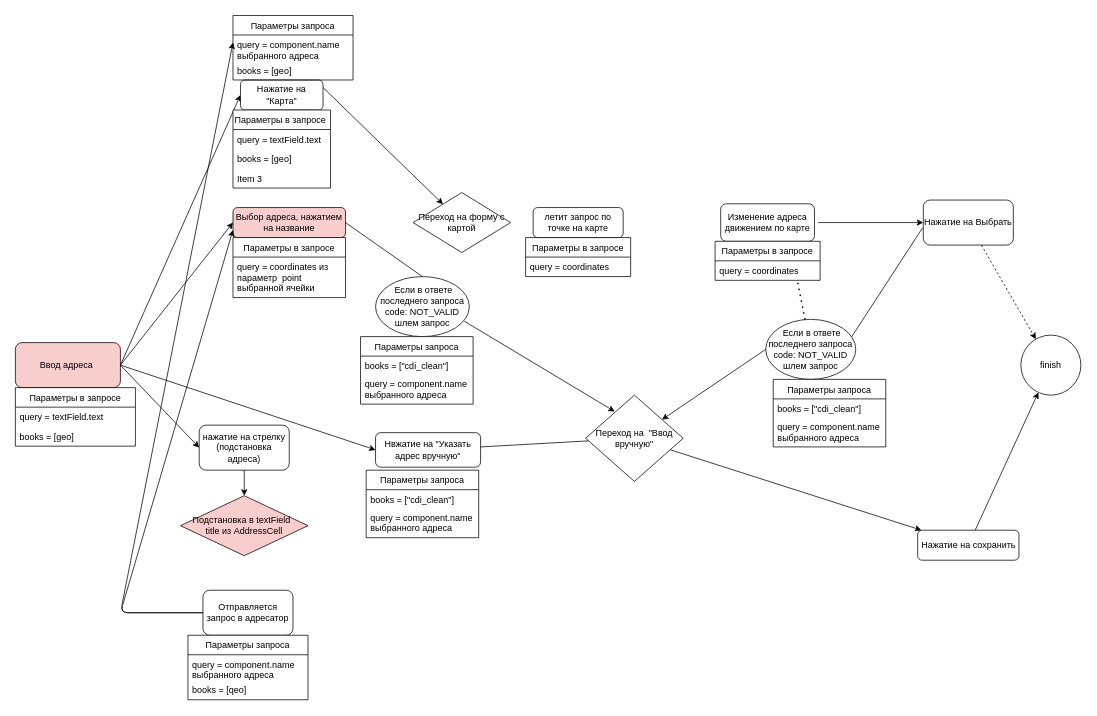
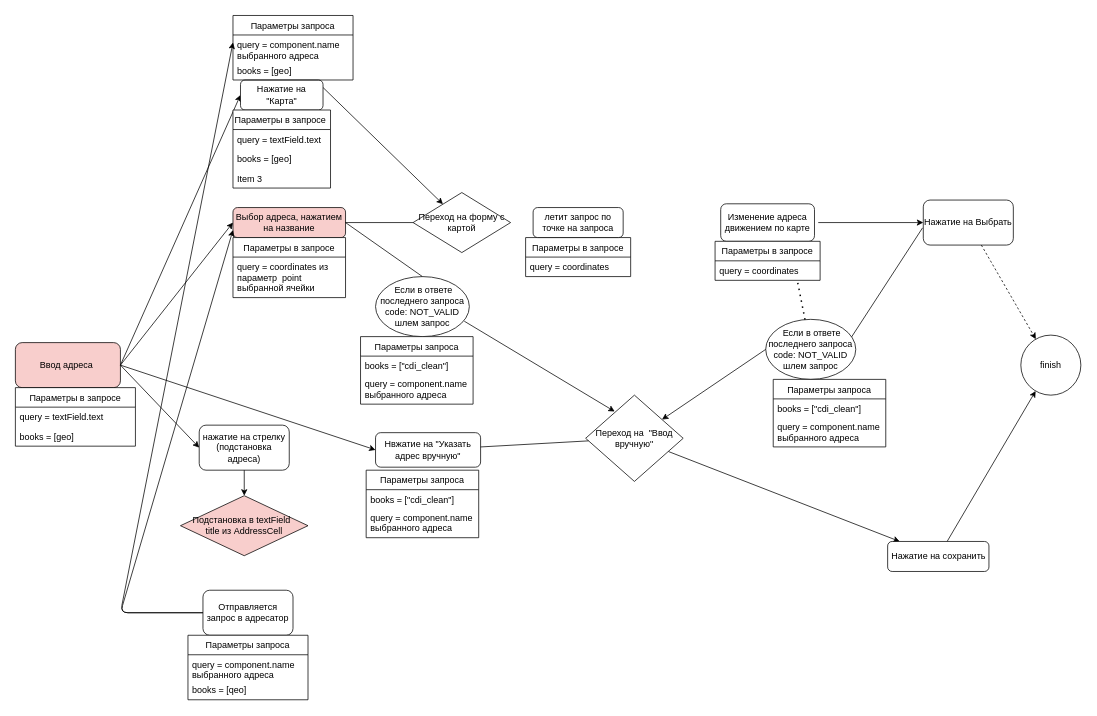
edge "Выбор адреса, нажатием на название" -- "Переход на форму с картой": added
node "летит запрос по точке на карте": label "летит запрос по точке на карте" -> "летит запрос по точке на запроса"
node "Нажатие на сохранить": moved (968, 545) -> (938, 556)
